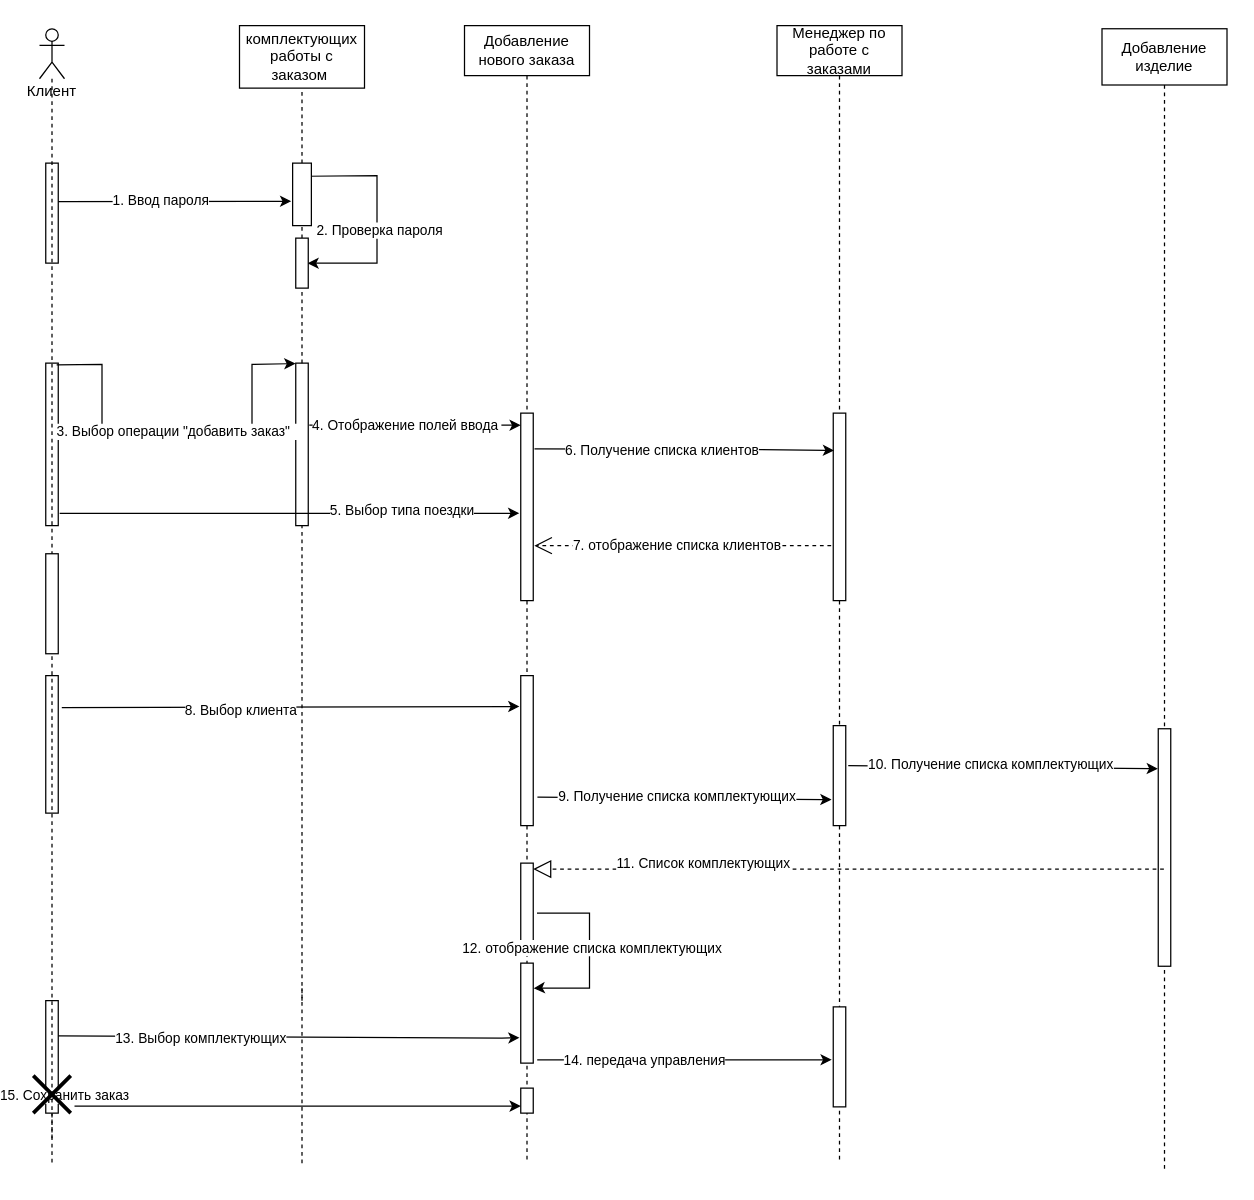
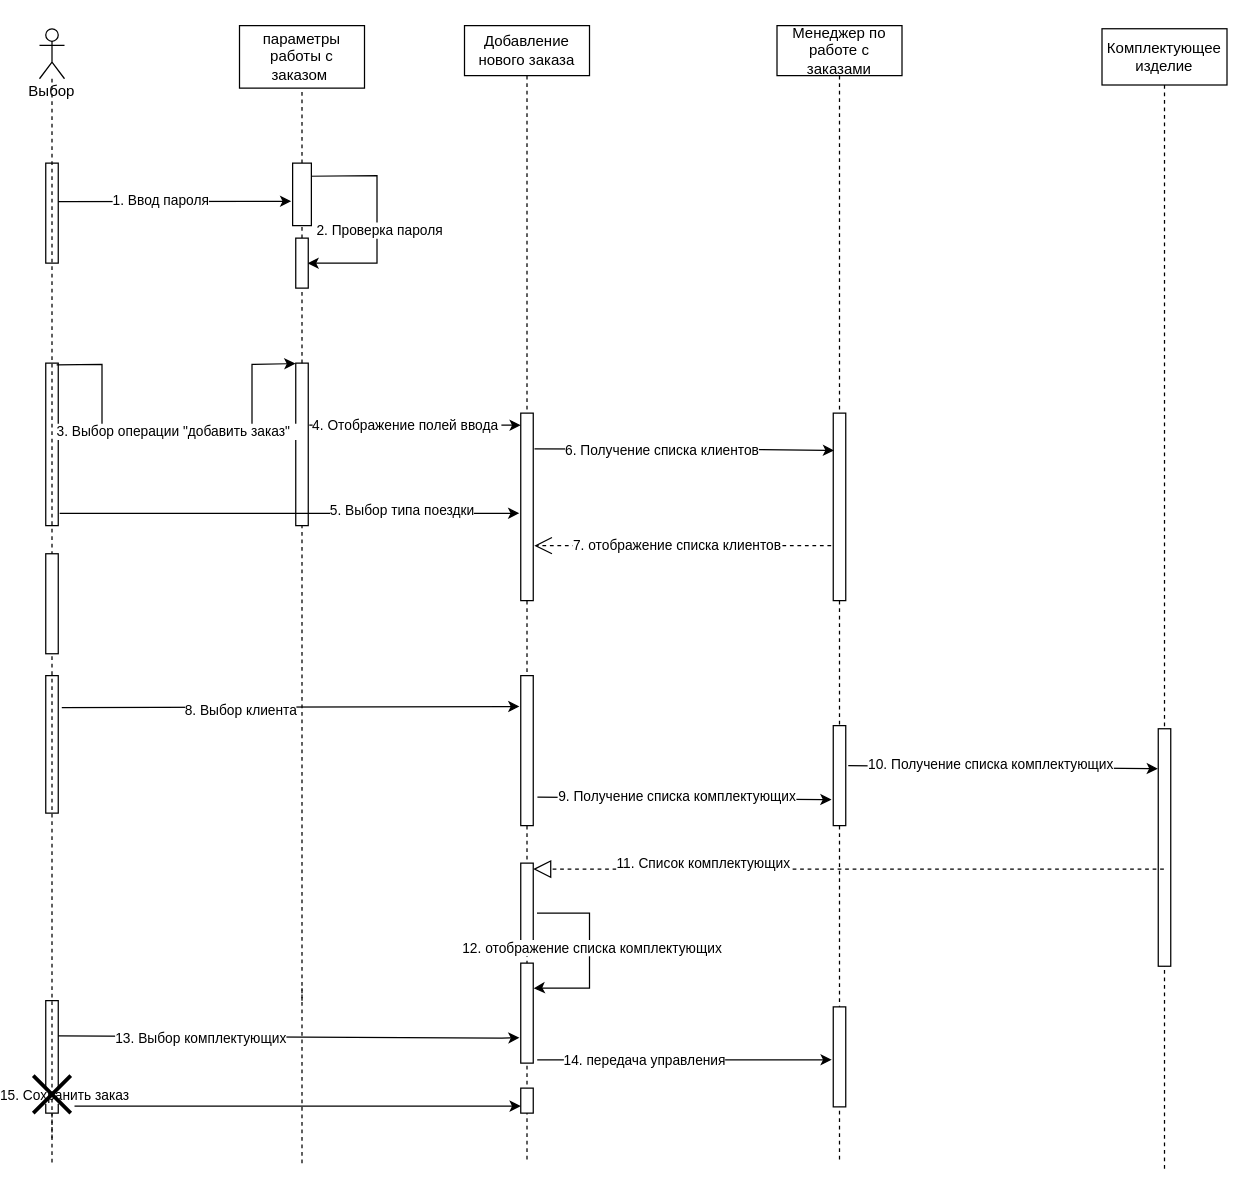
node "комплектующих работы с заказом": label "комплектующих работы с заказом" -> "параметры работы с заказом"
node "Добавление изделие": label "Добавление изделие" -> "Комплектующее изделие"
node "Клиент": label "Клиент" -> "Выбор"
